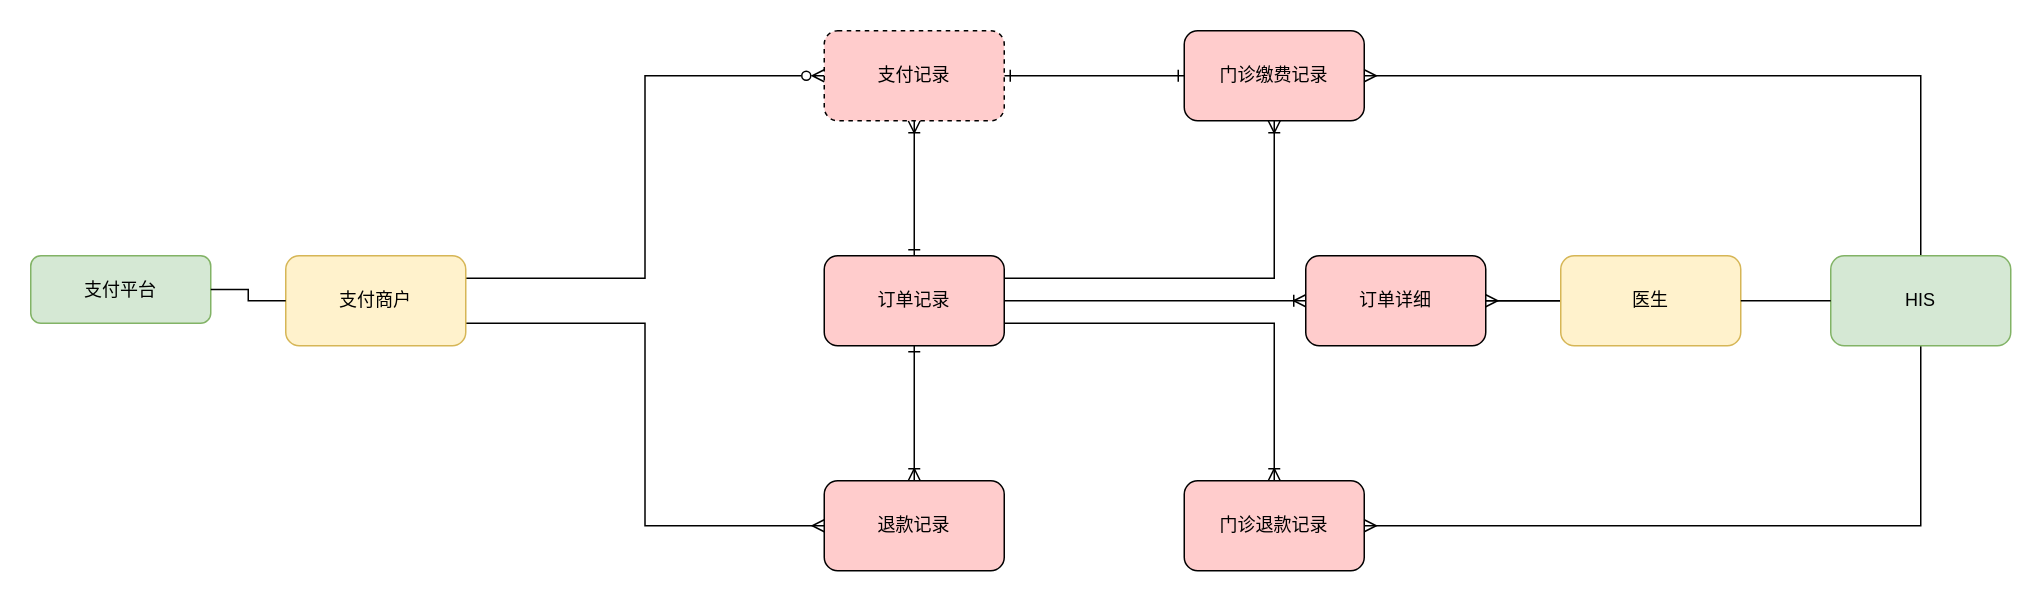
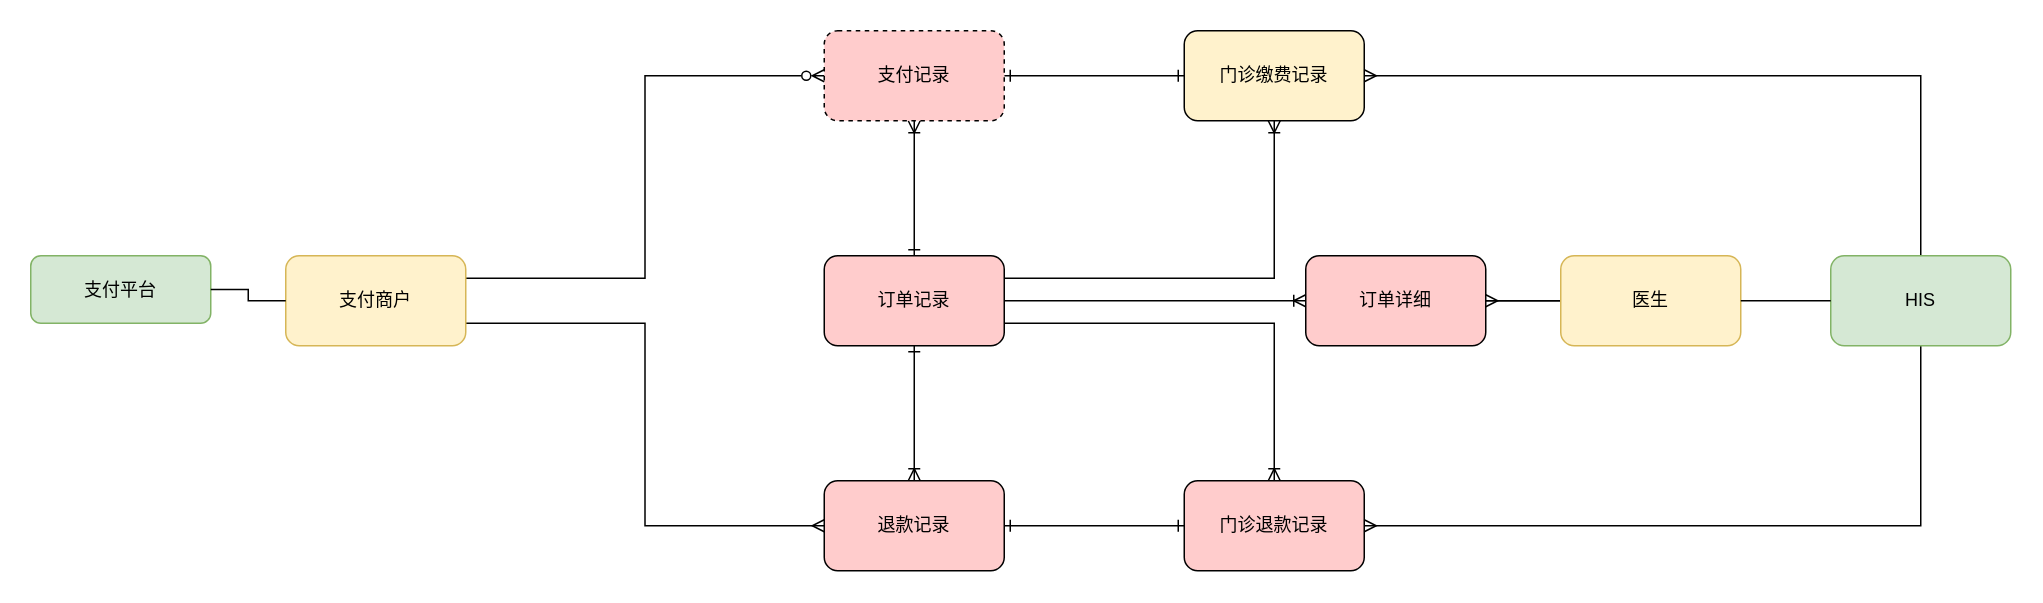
node "门诊缴费记录": fillcolor #ffcccc -> #fff2cc
edge "退款记录" -- "门诊退款记录": added
